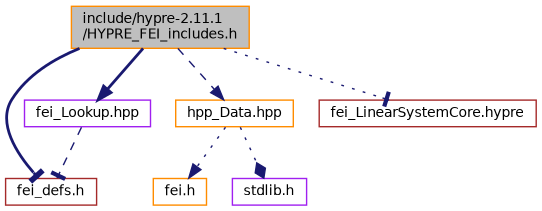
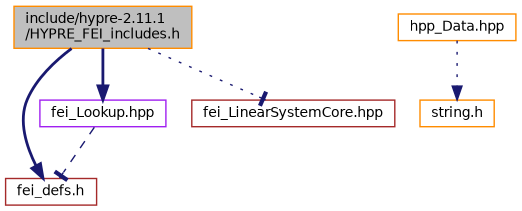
edge "include/hypre-2.11.1 /HYPRE_FEI_includes.h" -> "hpp_Data.hpp": removed
edge "include/hypre-2.11.1 /HYPRE_FEI_includes.h" -> "fei_defs.h": arrowhead tee -> normal
node "fei_LinearSystemCore.hypre": label "fei_LinearSystemCore.hypre" -> "fei_LinearSystemCore.hpp"
node "fei.h": label "fei.h" -> "string.h"
node "stdlib.h": removed
